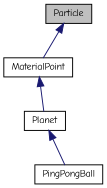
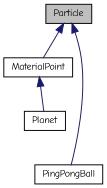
edge "PingPongBall" -> "Planet": now "PingPongBall" -> "Particle"
